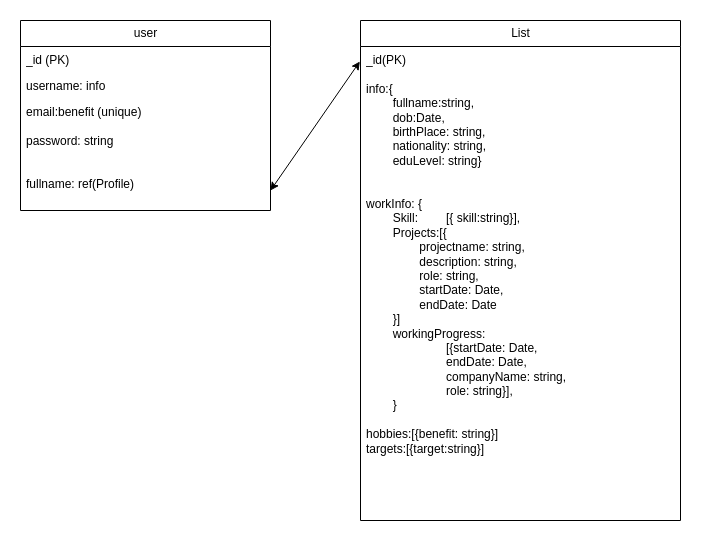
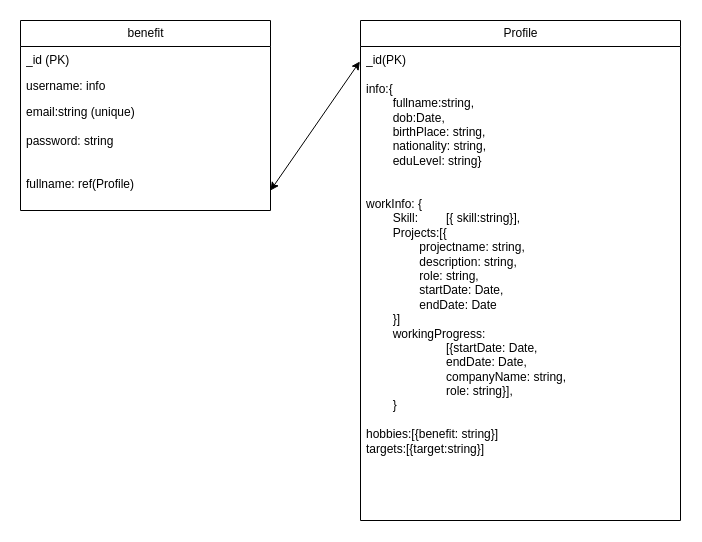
node "user": label "user" -> "benefit"
node "List": label "List" -> "Profile"
node "email:benefit (unique) password: string": label "email:benefit (unique) password: string" -> "email:string (unique) password: string"
